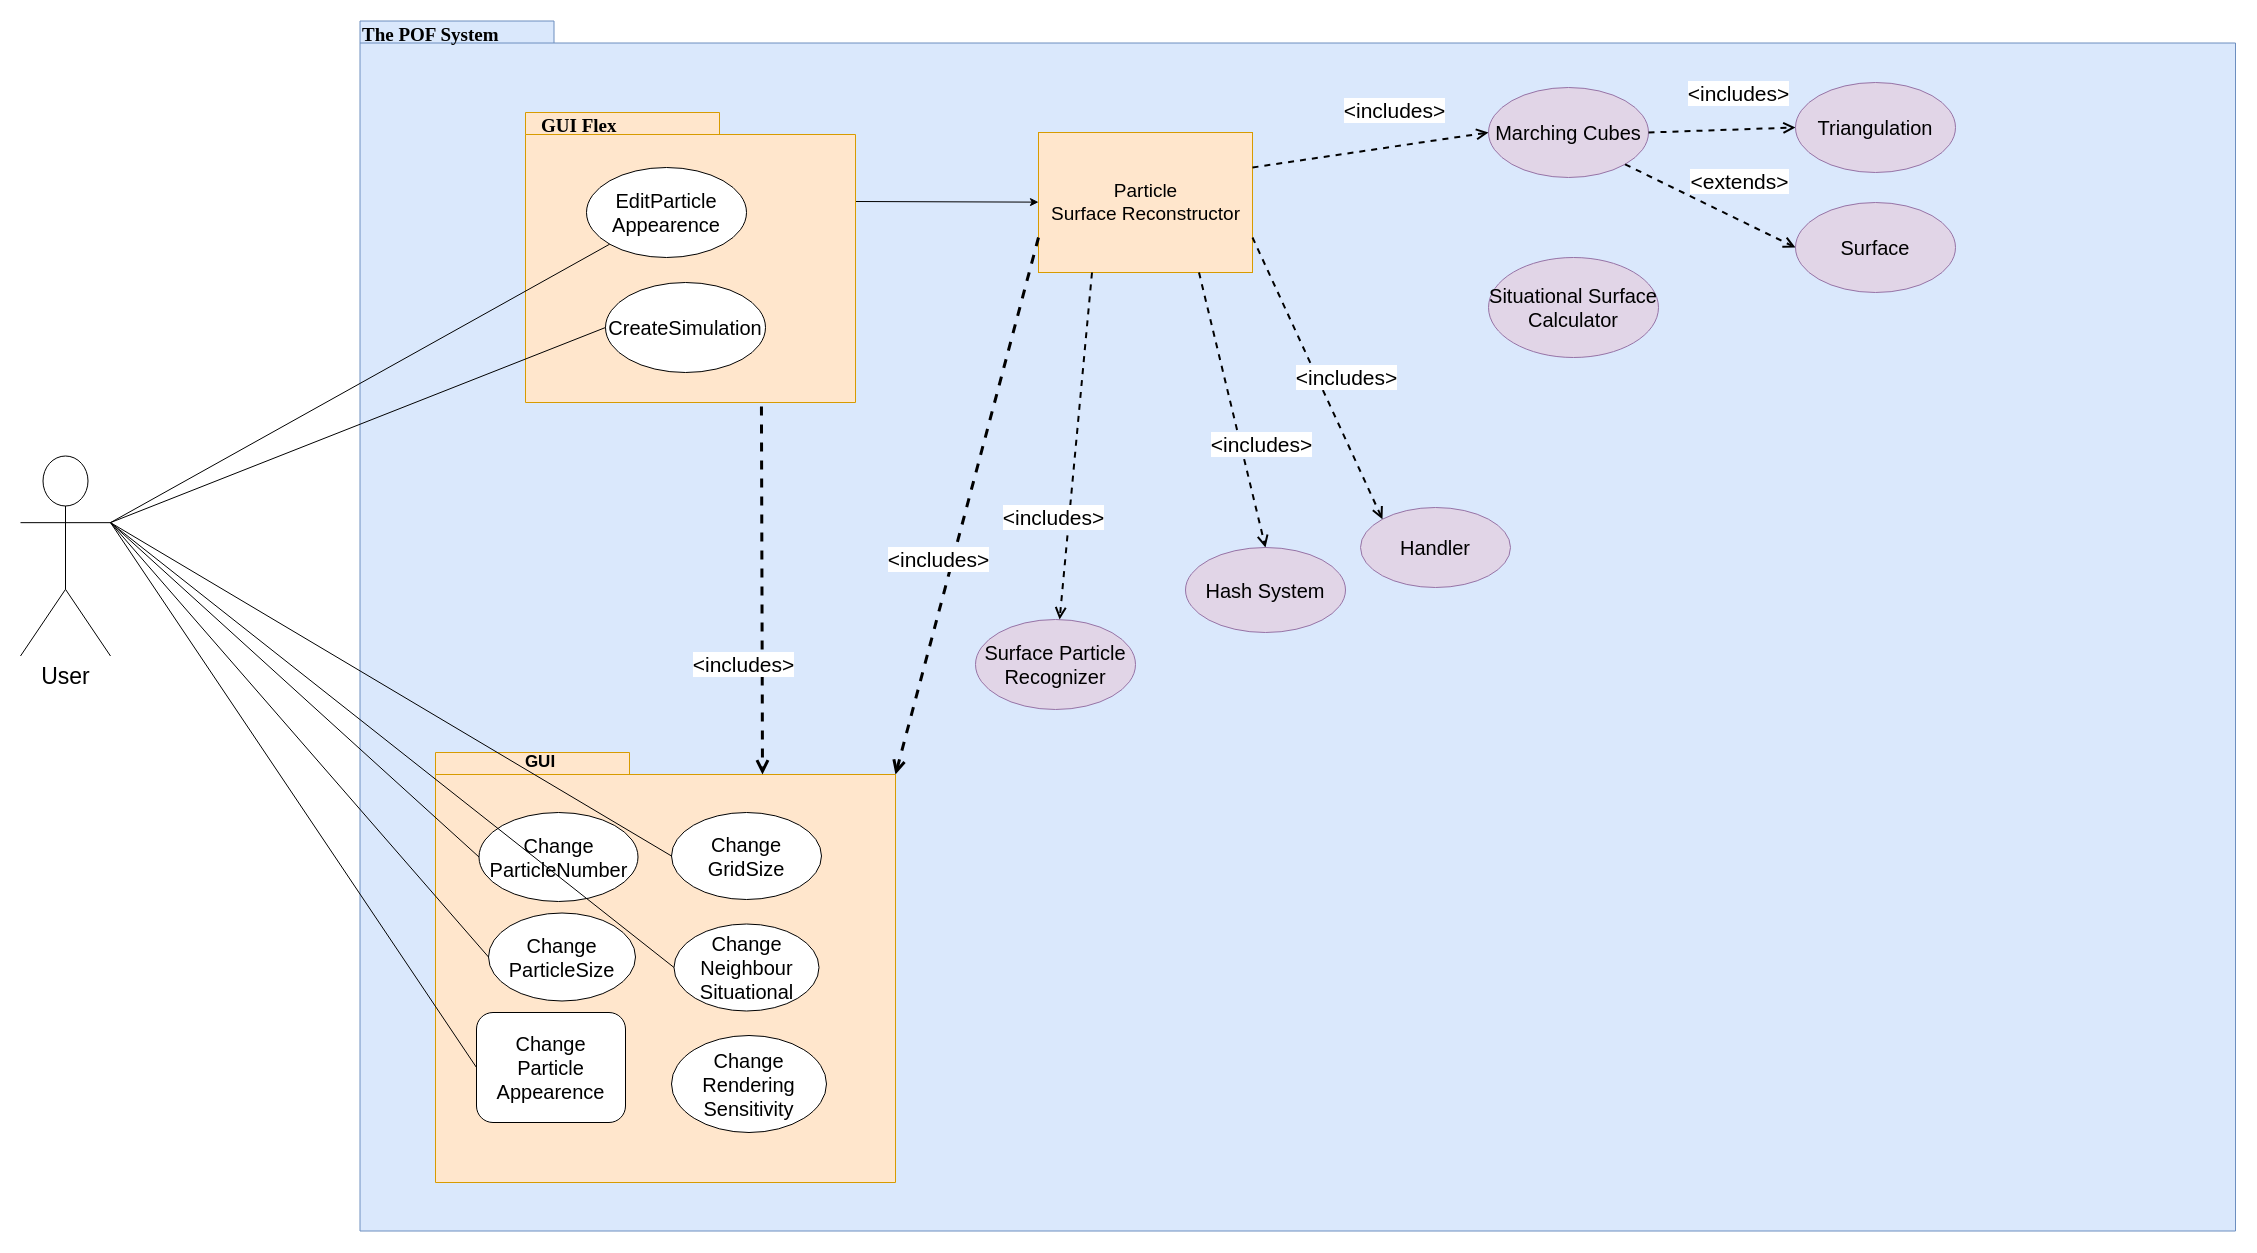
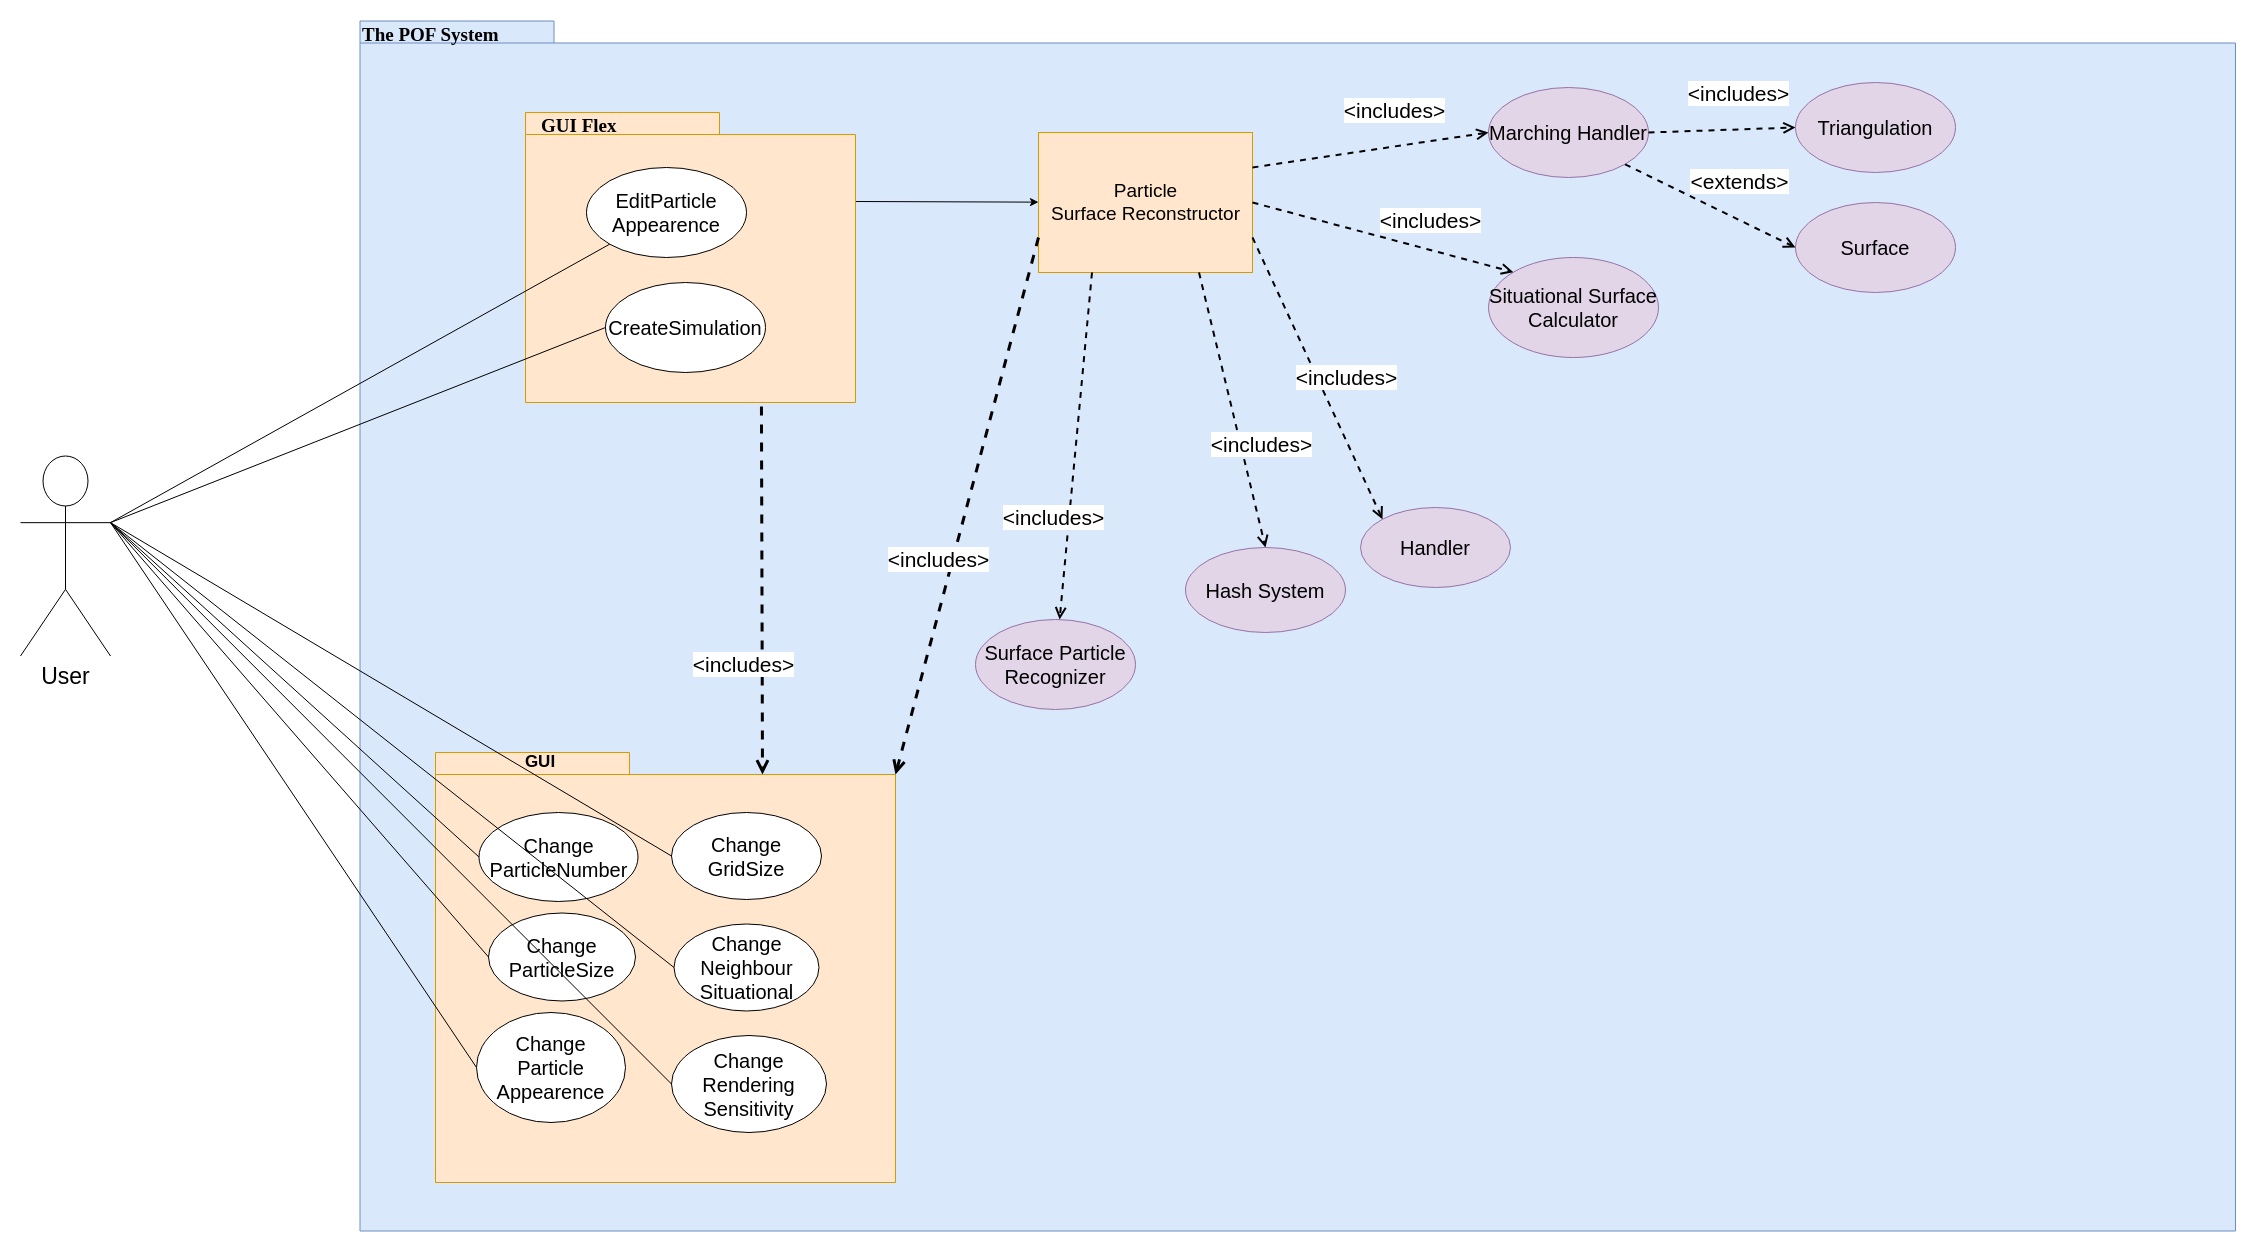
node "Marching Cubes": label "Marching Cubes" -> "Marching Handler"
edge "Particle Surface Reconstructor" -> "Situational Surface Calculator": added, label "<includes>"
edge "User" -- "Change Rendering Sensitivity": added
node "Change Particle Appearence": shape rounded rectangle -> ellipse
